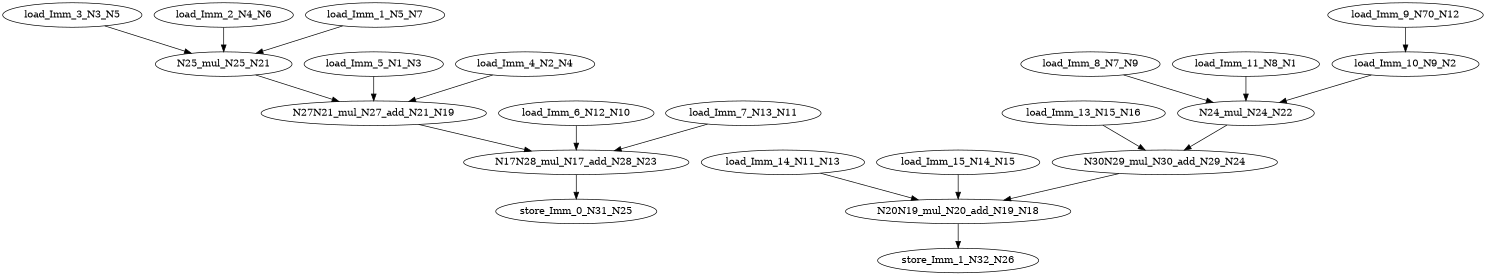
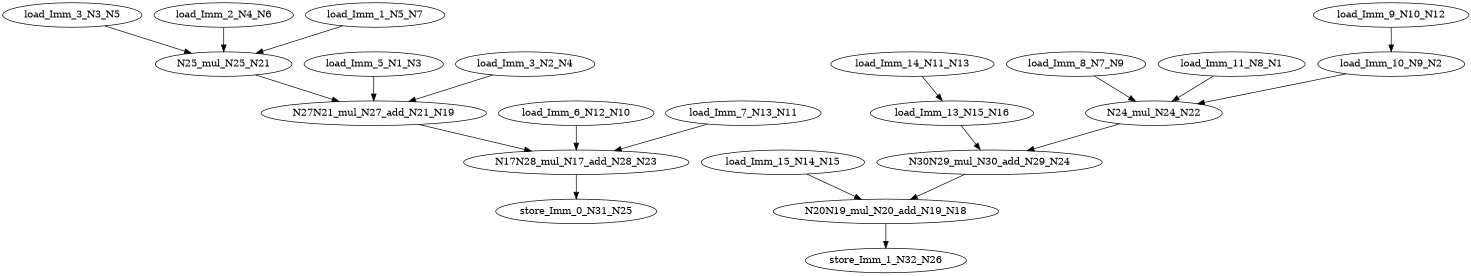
node "load_Imm_9_N70_N12": label "load_Imm_9_N70_N12" -> "load_Imm_9_N10_N12"
node "load_Imm_4_N2_N4": label "load_Imm_4_N2_N4" -> "load_Imm_3_N2_N4"
edge "load_Imm_14_N11_N13" -> "N20N19_mul_N20_add_N19_N18": now "load_Imm_14_N11_N13" -> "load_Imm_13_N15_N16"
